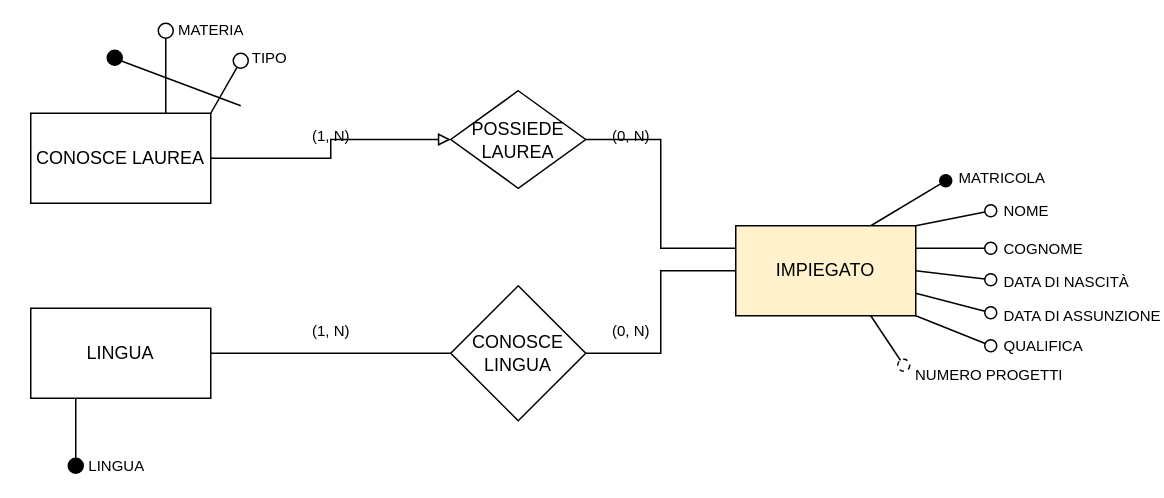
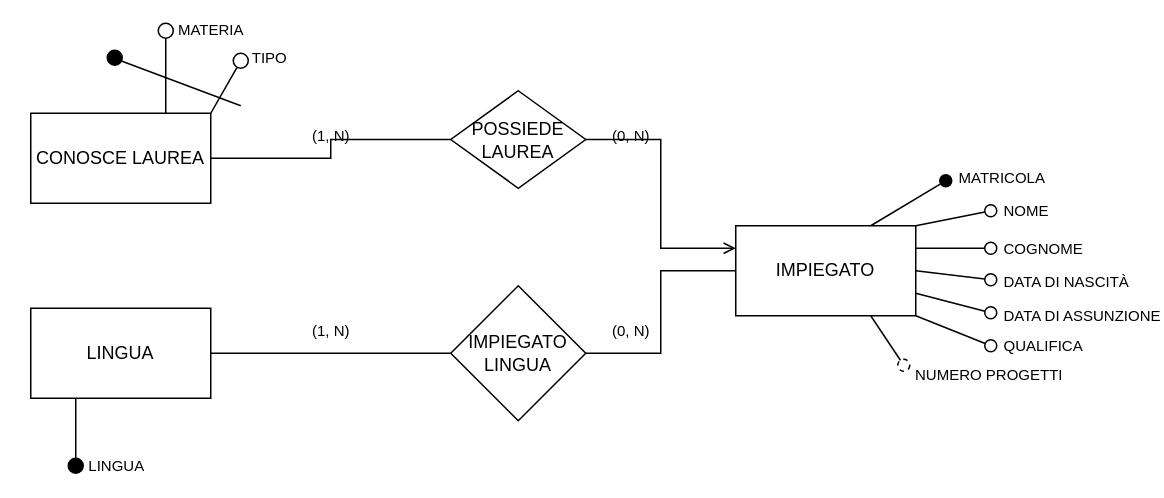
edge "CONOSCE LAUREA" -> "POSSIEDE LAUREA": arrowhead block -> none
edge "POSSIEDE LAUREA" -- "IMPIEGATO": arrowhead none -> open
node "IMPIEGATO": fillcolor #fff2cc -> #ffffff
node "CONOSCE LINGUA": label "CONOSCE LINGUA" -> "IMPIEGATO LINGUA"
